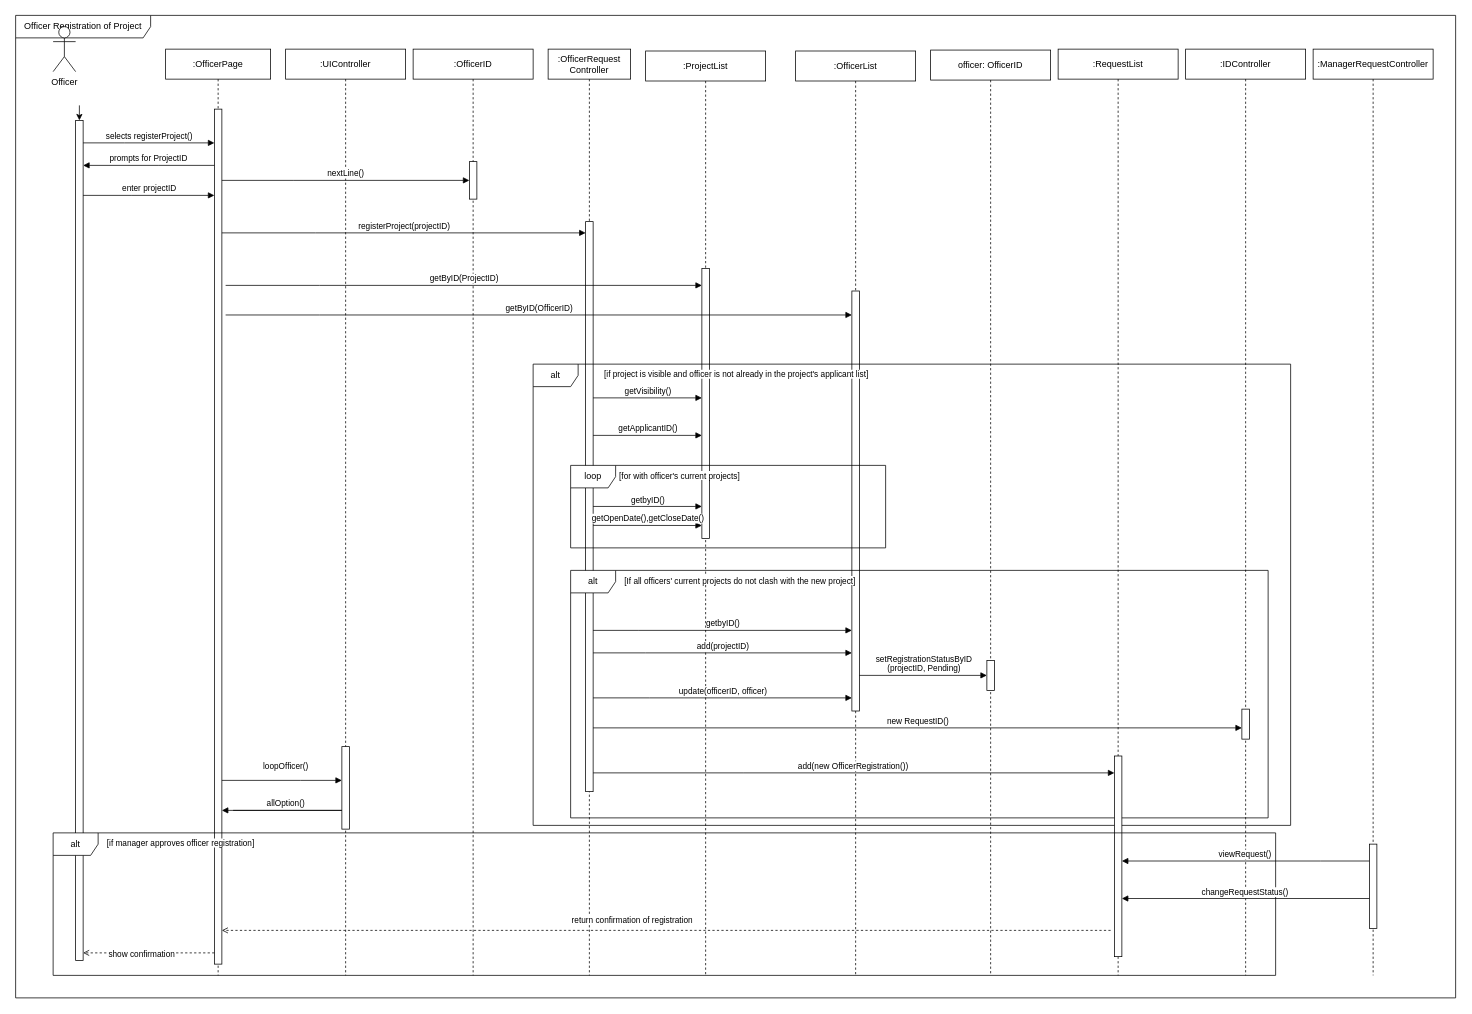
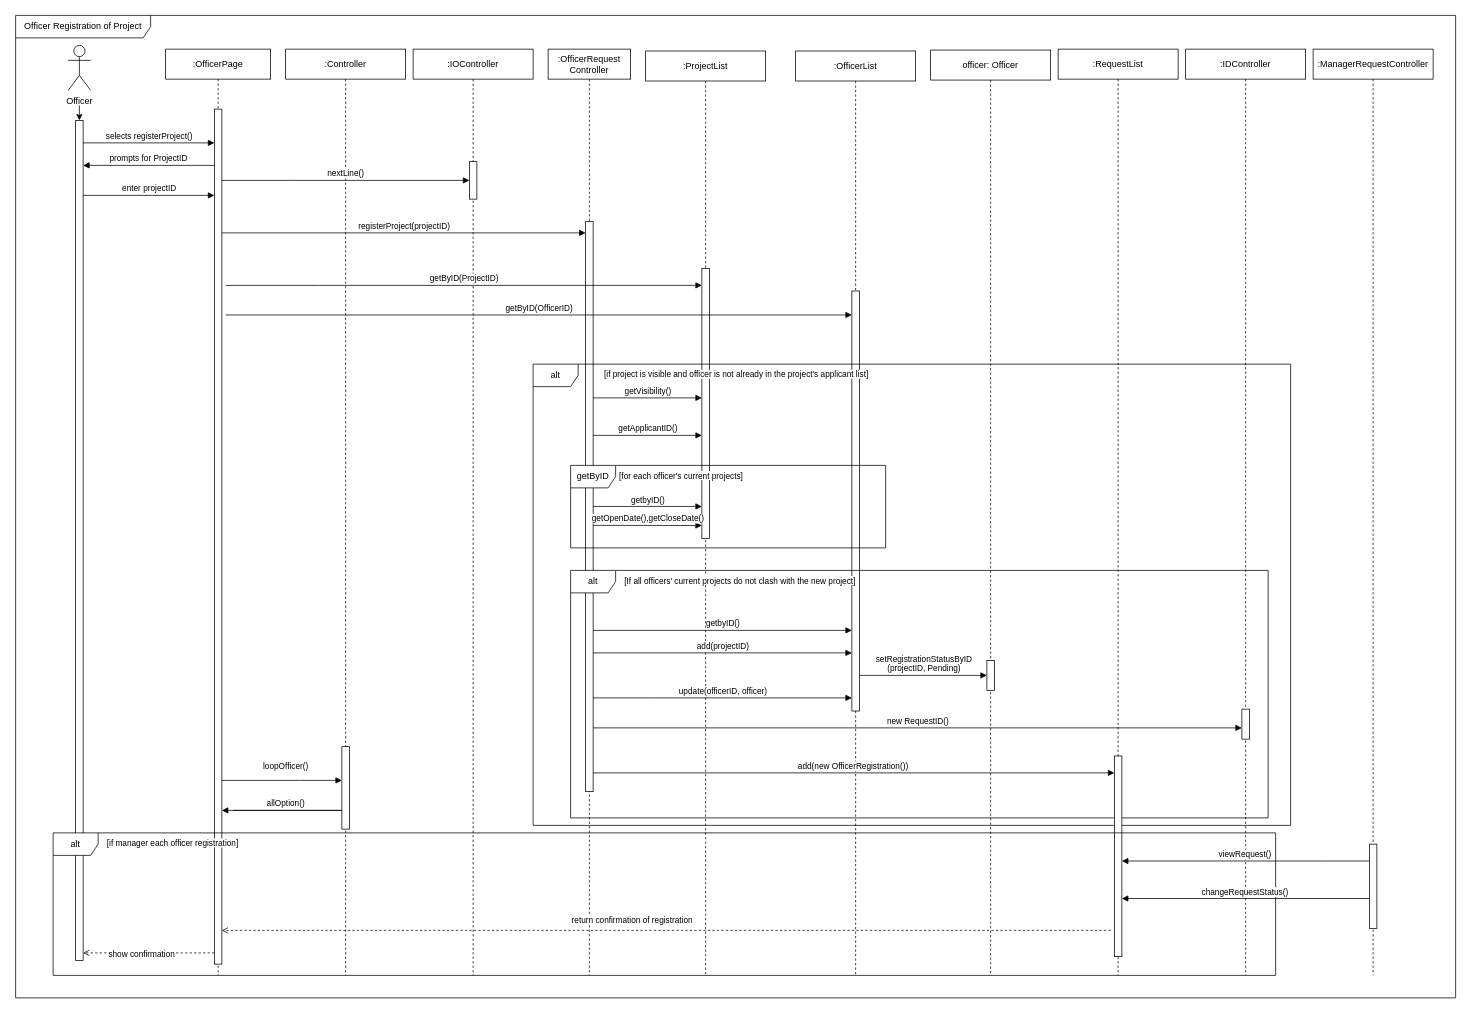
node "Officer": moved (64, 49) -> (79, 68)
node ":UIController": label ":UIController" -> ":Controller"
node ":OfficerID": label ":OfficerID" -> ":IOController"
node "officer: OfficerID": label "officer: OfficerID" -> "officer: Officer"
node "[for with officer's current projects]": label "[for with officer's current projects]" -> "[for each officer's current projects]"
node "loop": label "loop" -> "getByID"
node "[if manager approves officer registration]": label "[if manager approves officer registration]" -> "[if manager each officer registration]"
